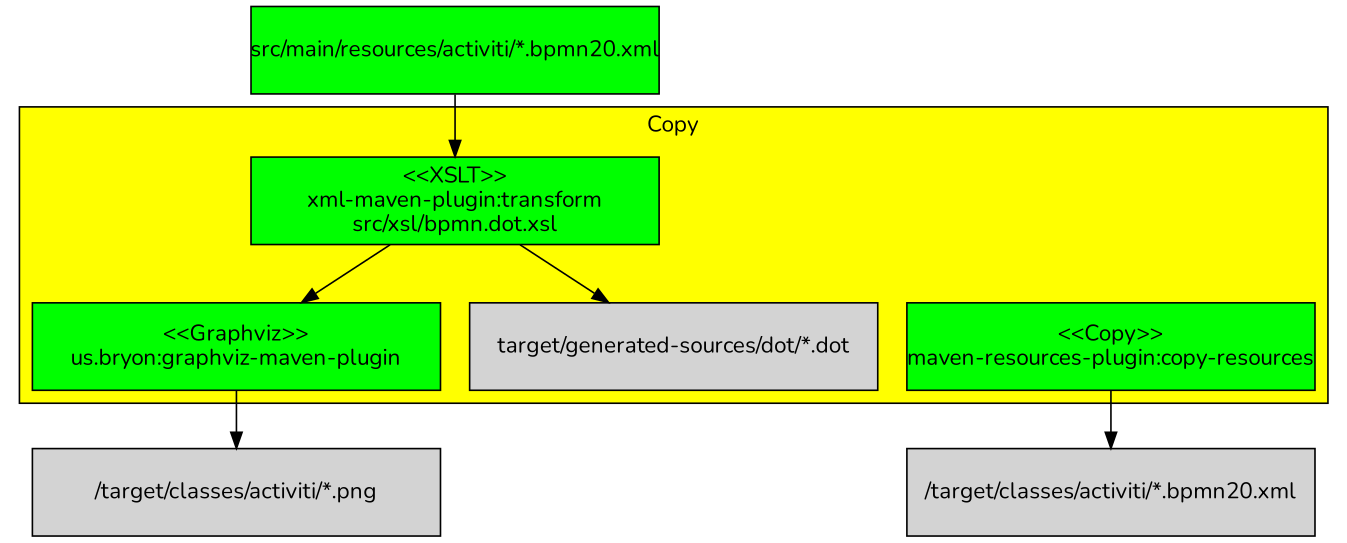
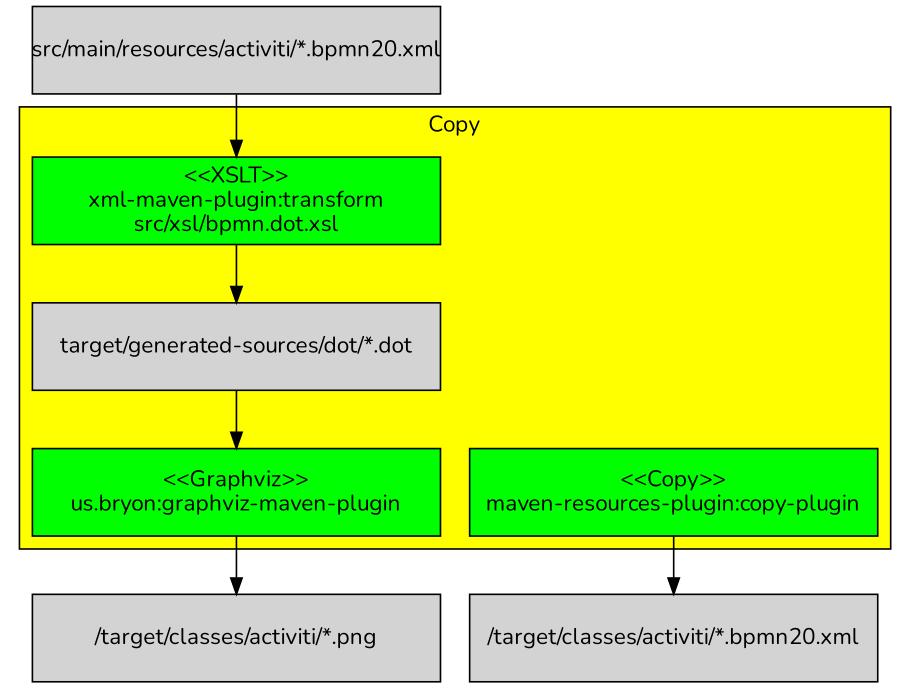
node "src/main/resources/activiti/*.bpmn20.xml": fillcolor green -> lightgrey
edge "<<XSLT>> xml-maven-plugin:transform src/xsl/bpmn.dot.xsl" -> "<<Graphviz>> us.bryon:graphviz-maven-plugin": now "target/generated-sources/dot/*.dot" -> "<<Graphviz>> us.bryon:graphviz-maven-plugin"
node "<<Copy>> maven-resources-plugin:copy-resources": label "<<Copy>> maven-resources-plugin:copy-resources" -> "<<Copy>> maven-resources-plugin:copy-plugin"
